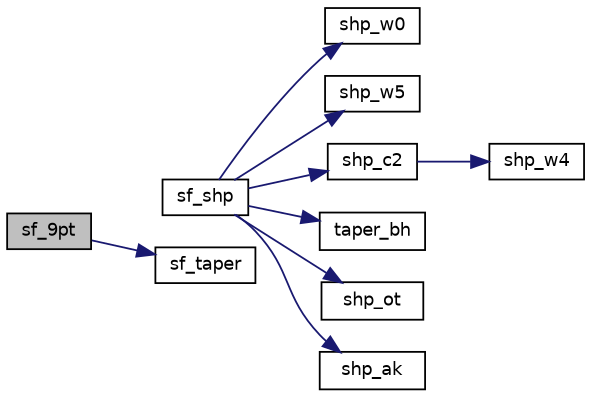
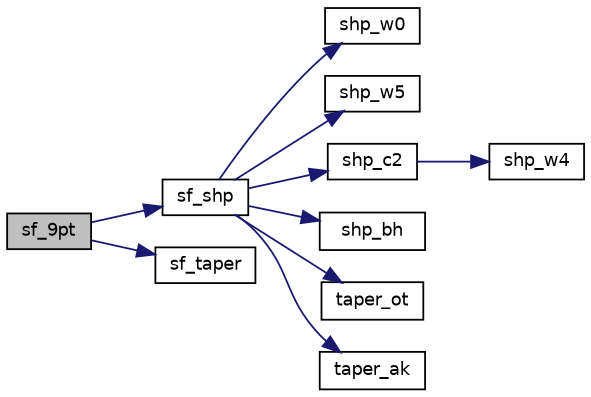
edge "sf_9pt" -> "sf_shp": added
node "taper_bh": label "taper_bh" -> "shp_bh"
node "shp_ot": label "shp_ot" -> "taper_ot"
node "shp_ak": label "shp_ak" -> "taper_ak"
